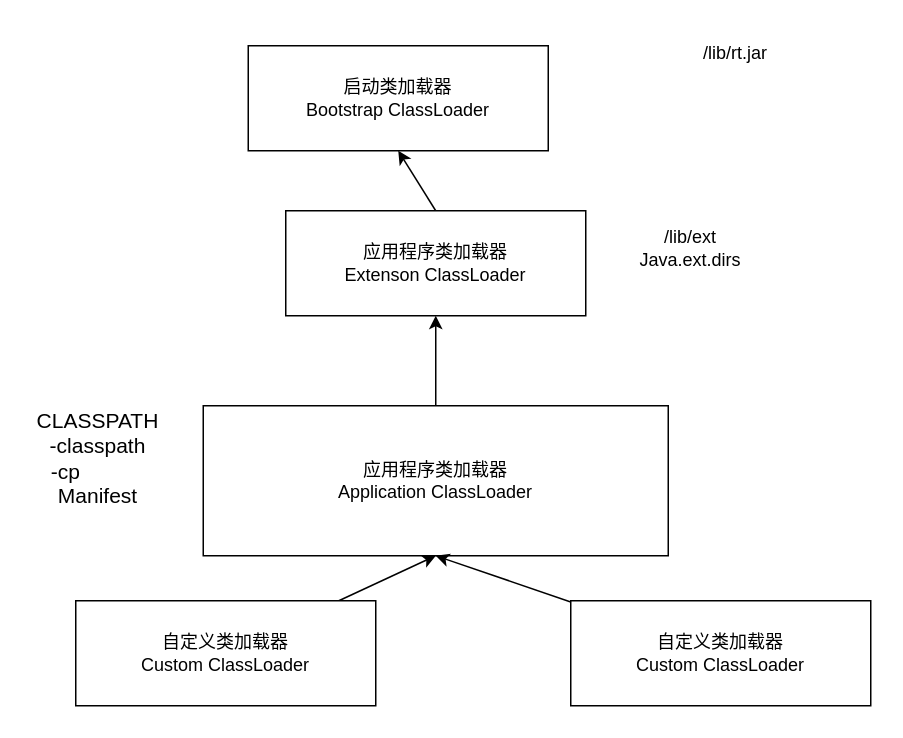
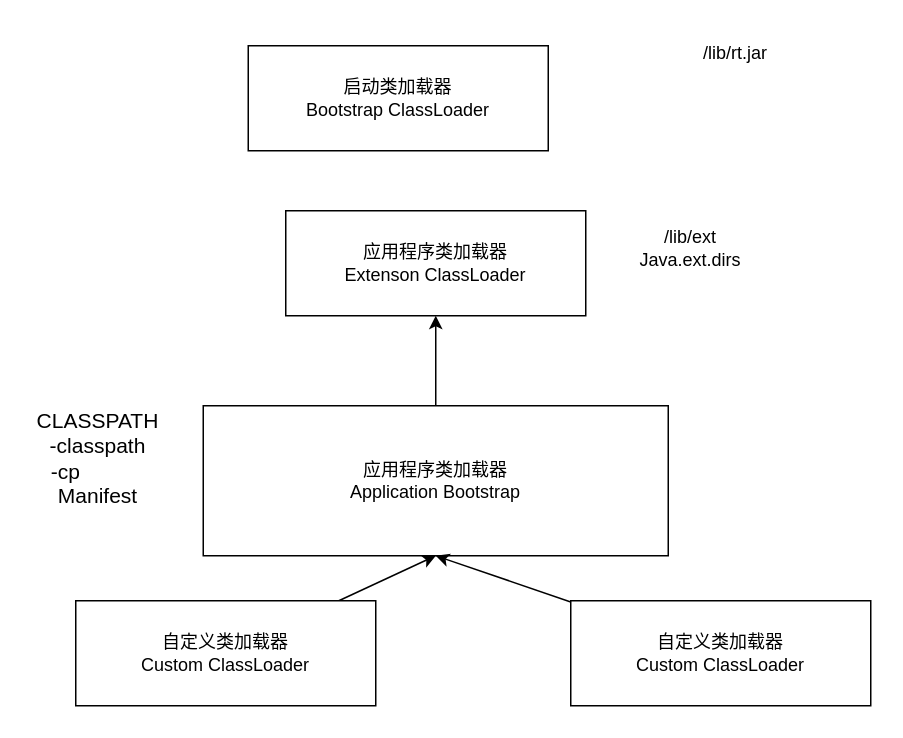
edge "应用程序类加载器 Extenson ClassLoader" -> "启动类加载器 Bootstrap ClassLoader": removed
node "应用程序类加载器 Application ClassLoader": label "应用程序类加载器 Application ClassLoader" -> "应用程序类加载器 Application Bootstrap"
